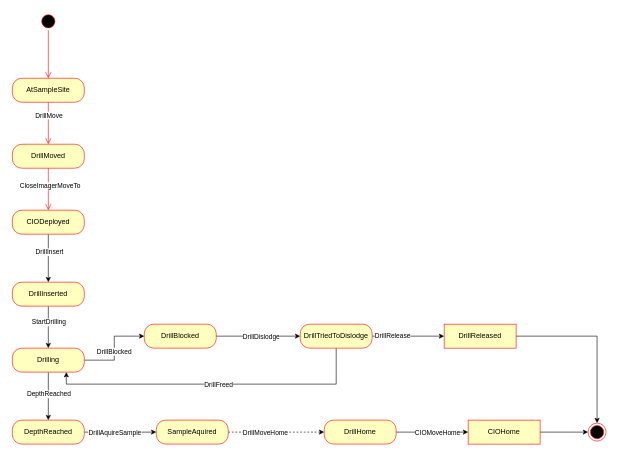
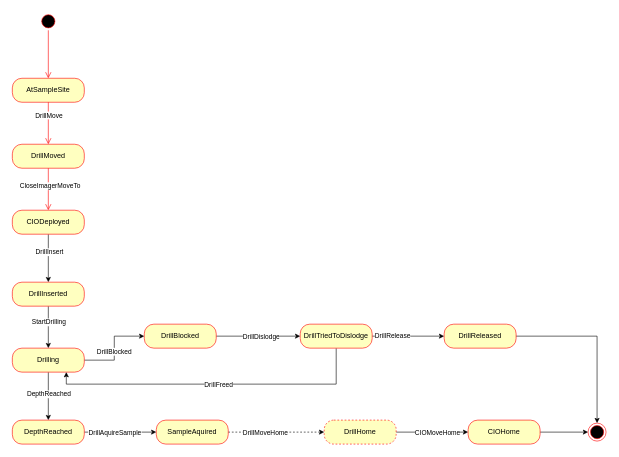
node "DrillReleased": shape rectangle -> rounded rectangle
node "DrillHome": style solid -> dashed
node "CIOHome": shape rectangle -> rounded rectangle
